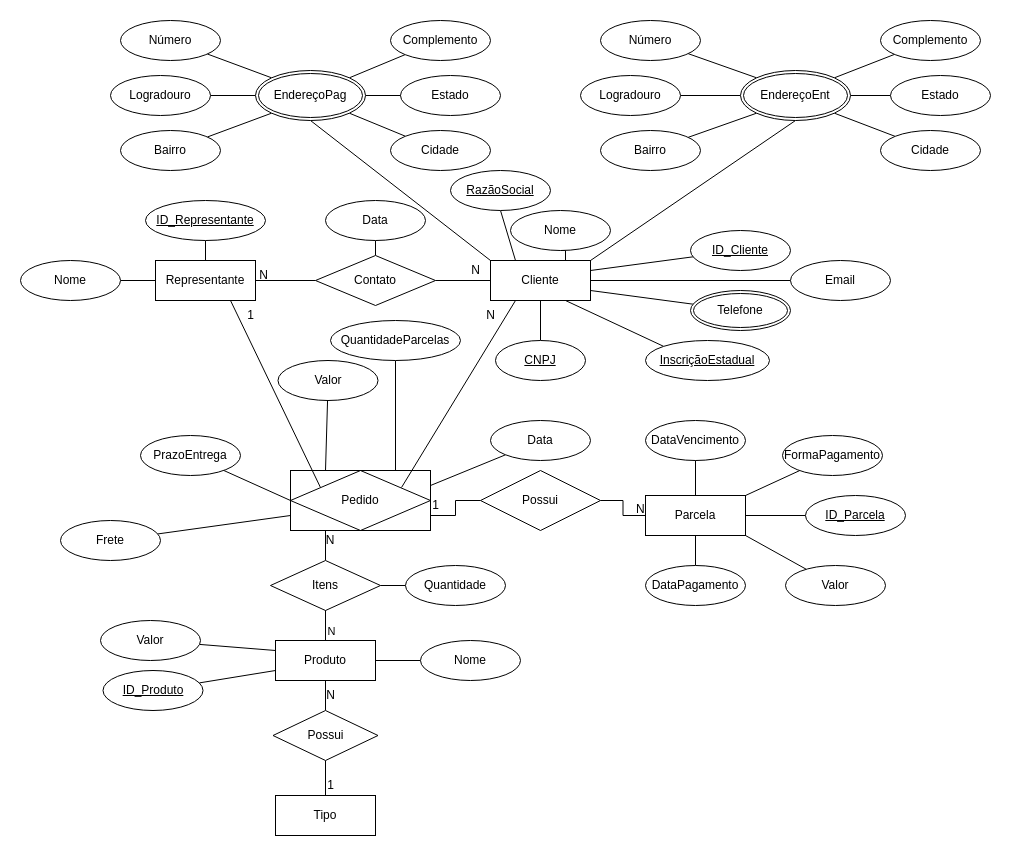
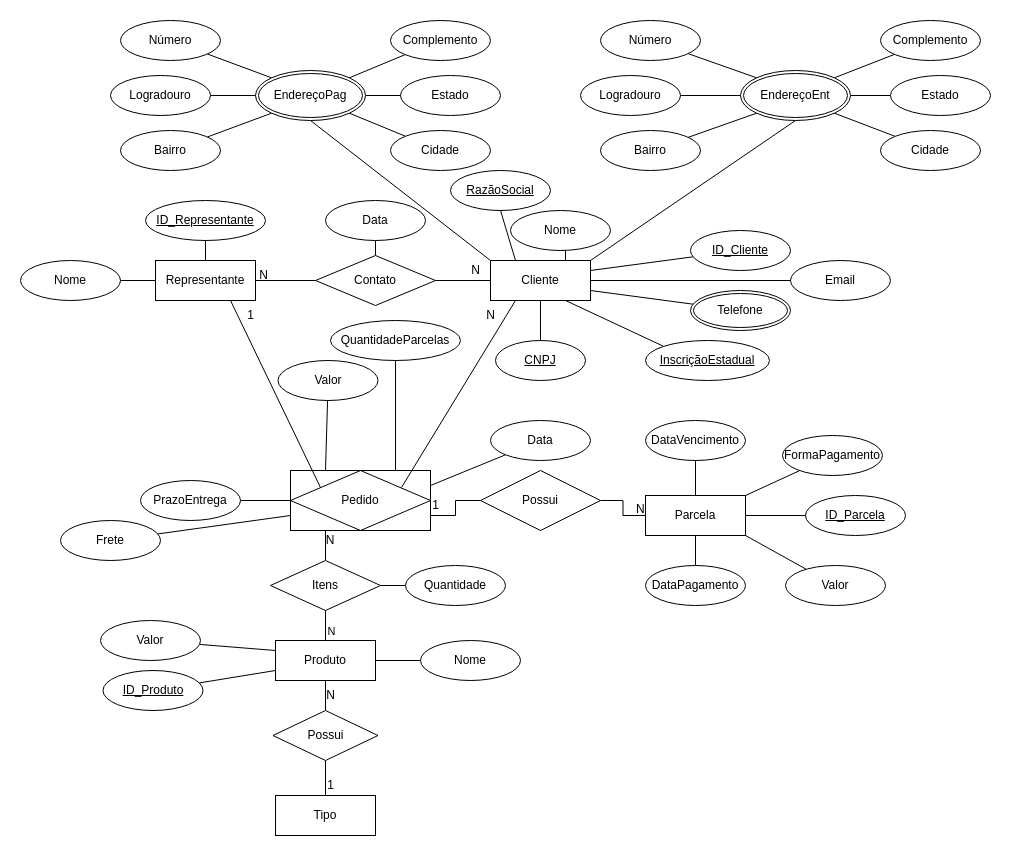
node "PrazoEntrega": moved (191, 456) -> (191, 501)
